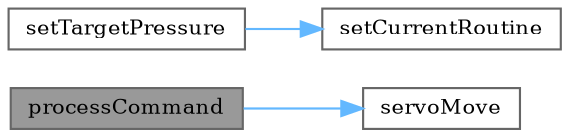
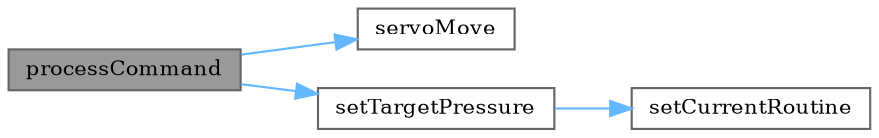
edge "processCommand" -> "setTargetPressure": added
